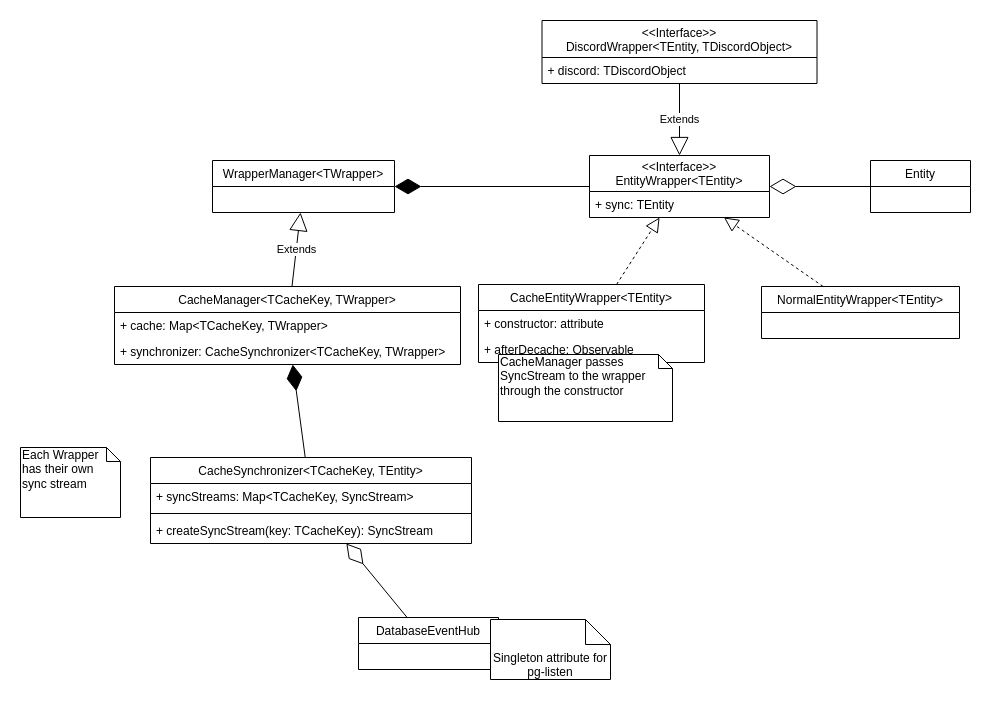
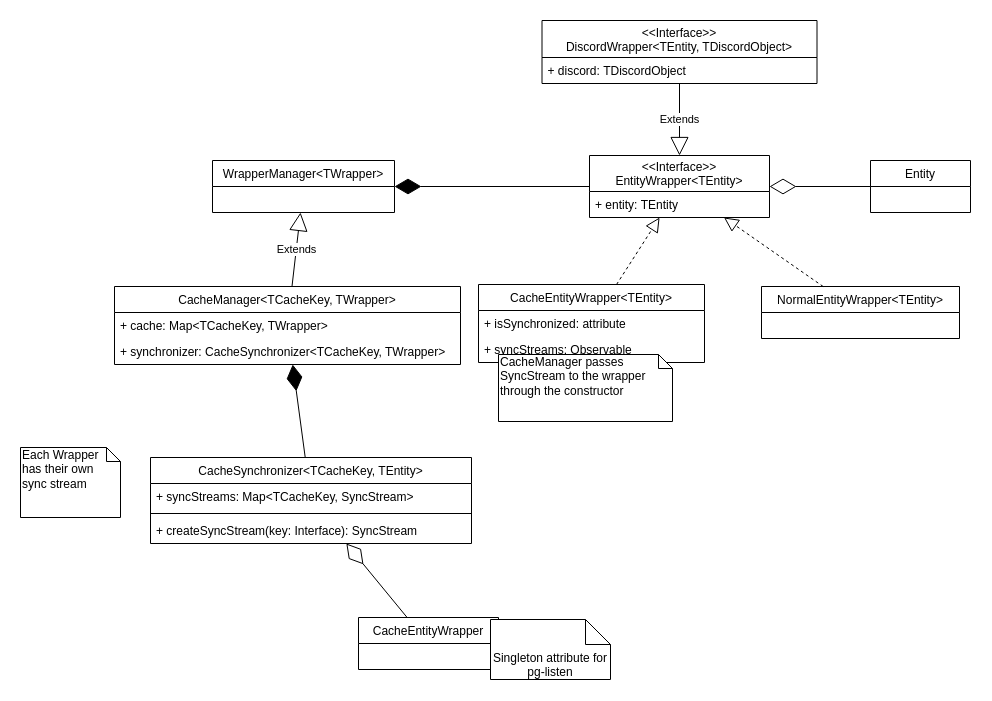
node "+ sync: TEntity": label "+ sync: TEntity" -> "+ entity: TEntity"
node "+ constructor: attribute": label "+ constructor: attribute" -> "+ isSynchronized: attribute"
node "+ afterDecache: Observable": label "+ afterDecache: Observable" -> "+ syncStreams: Observable"
node "+ createSyncStream(key: TCacheKey): SyncStream": label "+ createSyncStream(key: TCacheKey): SyncStream" -> "+ createSyncStream(key: Interface): SyncStream"
node "DatabaseEventHub": label "DatabaseEventHub" -> "CacheEntityWrapper"
